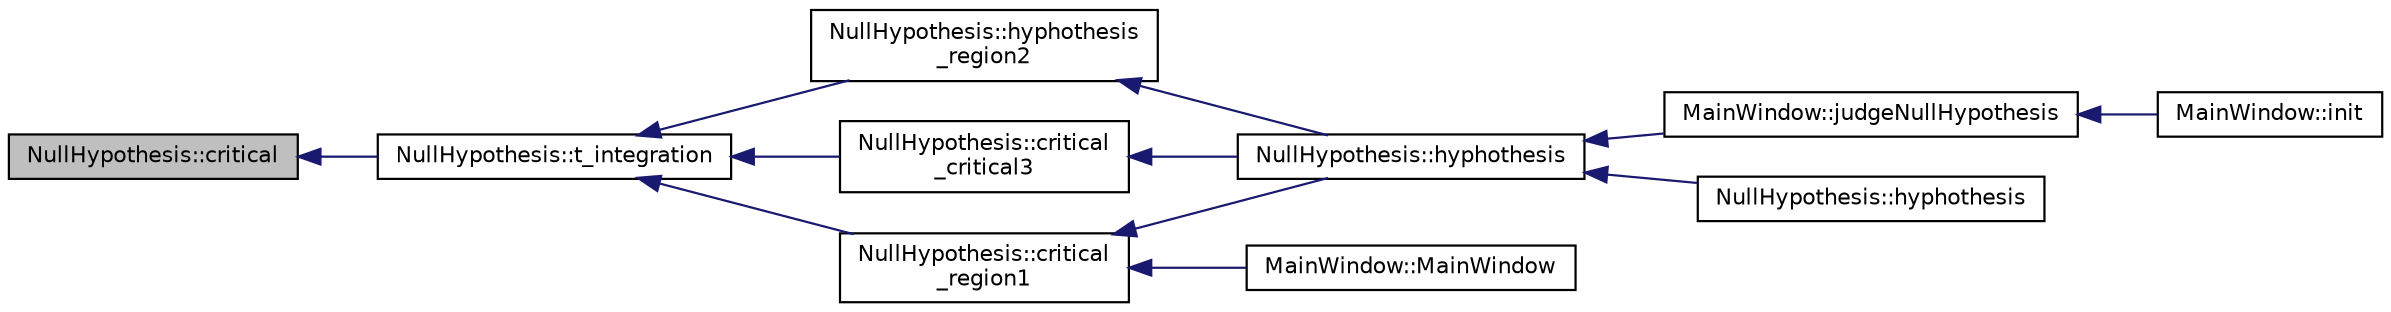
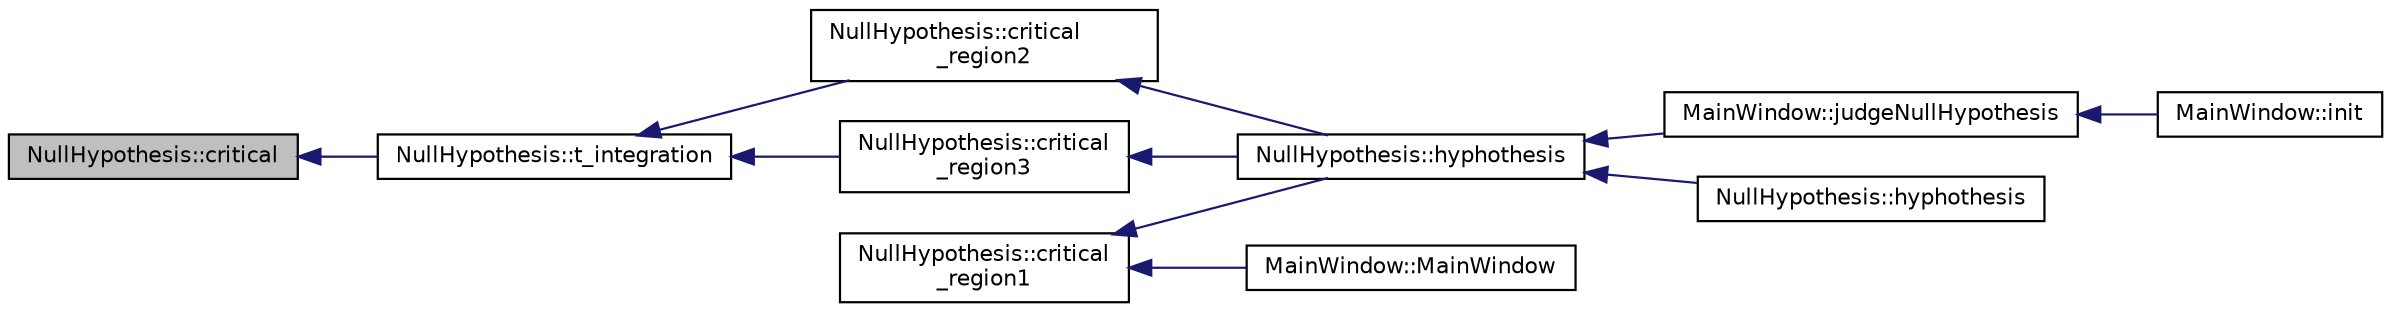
node "NullHypothesis::hyphothesis _region2": label "NullHypothesis::hyphothesis _region2" -> "NullHypothesis::critical _region2"
node "NullHypothesis::critical _critical3": label "NullHypothesis::critical _critical3" -> "NullHypothesis::critical _region3"
edge "NullHypothesis::critical _region1" -> "NullHypothesis::t_integration": removed
